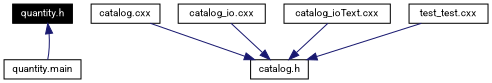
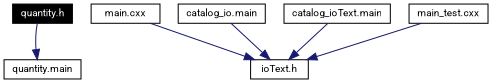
node "catalog.cxx": label "catalog.cxx" -> "main.cxx"
node "catalog_io.cxx": label "catalog_io.cxx" -> "catalog_io.main"
node "catalog_ioText.cxx": label "catalog_ioText.cxx" -> "catalog_ioText.main"
node "test_test.cxx": label "test_test.cxx" -> "main_test.cxx"
edge "quantity.main" -> "quantity.h": reversed
node "catalog.h": label "catalog.h" -> "ioText.h"
